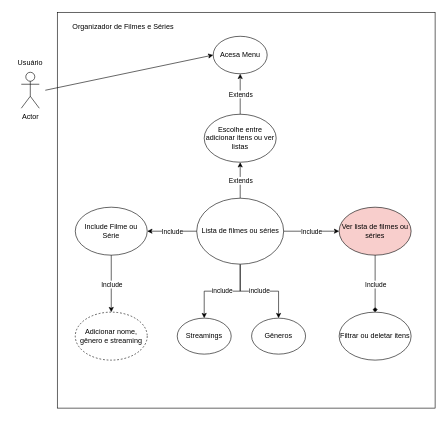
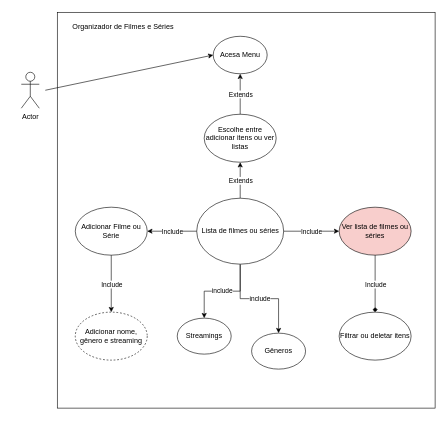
node "Usuário": removed
node "Include Filme ou Série": label "Include Filme ou Série" -> "Adicionar Filme ou Série"
node "Gêneros": moved (279, 336) -> (279, 351)
